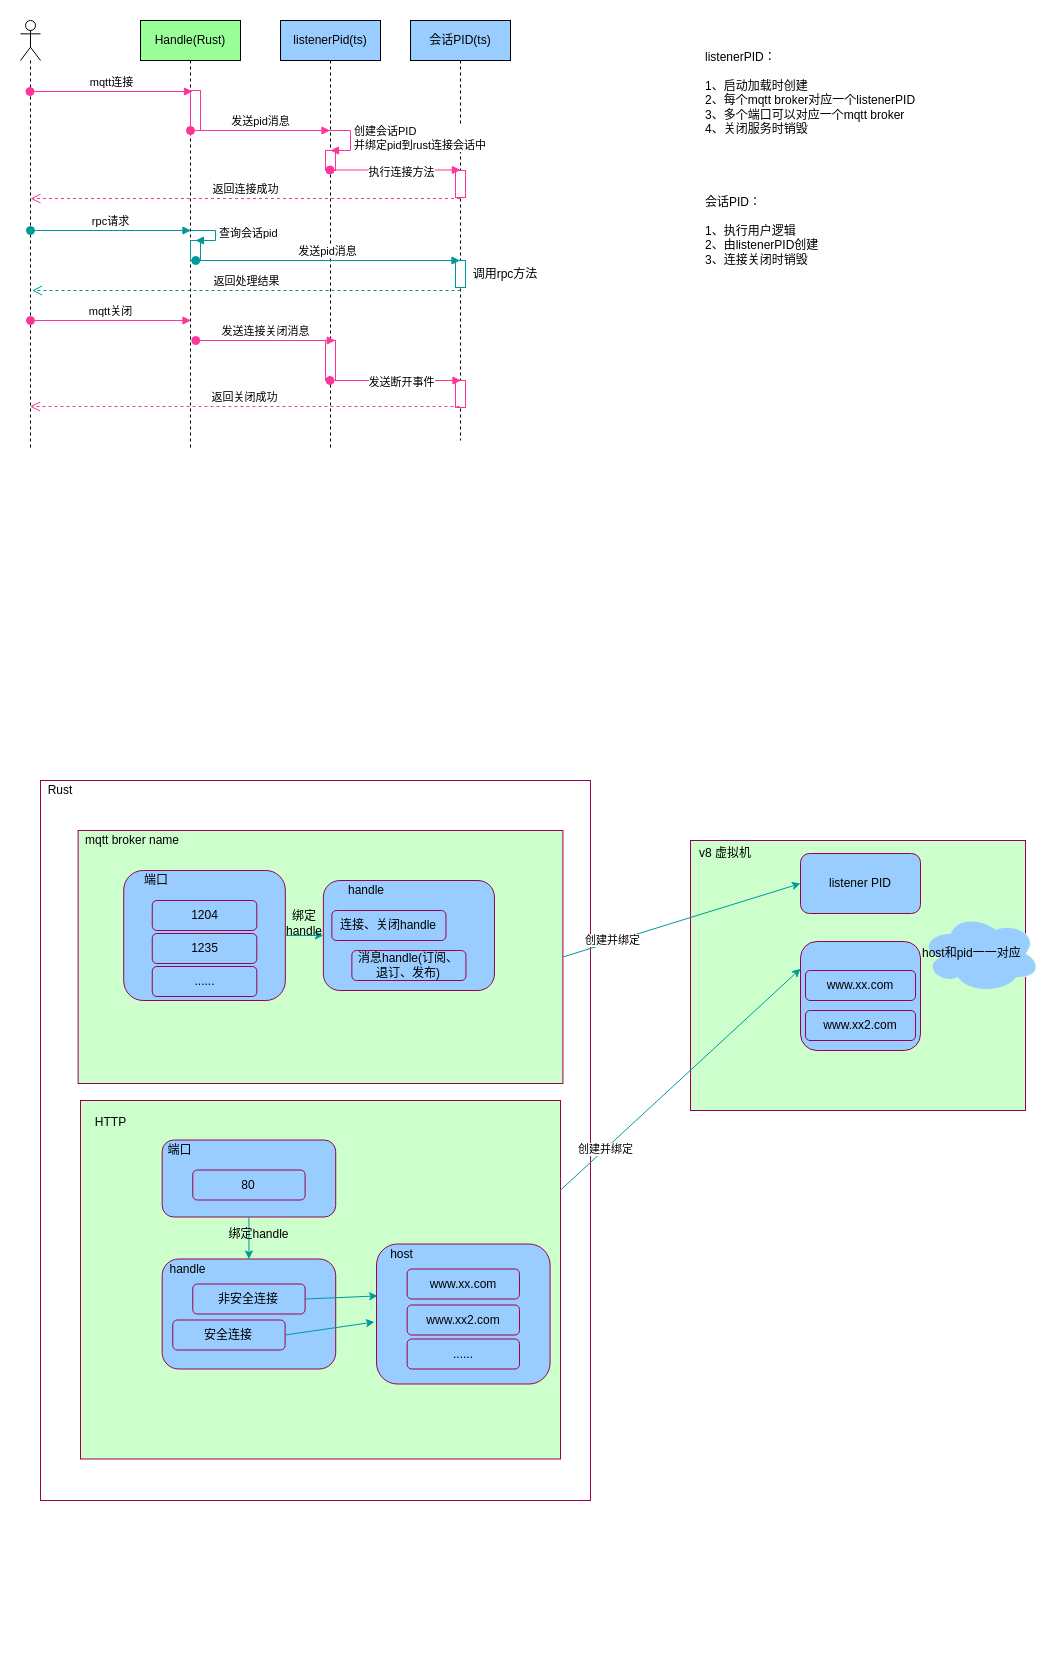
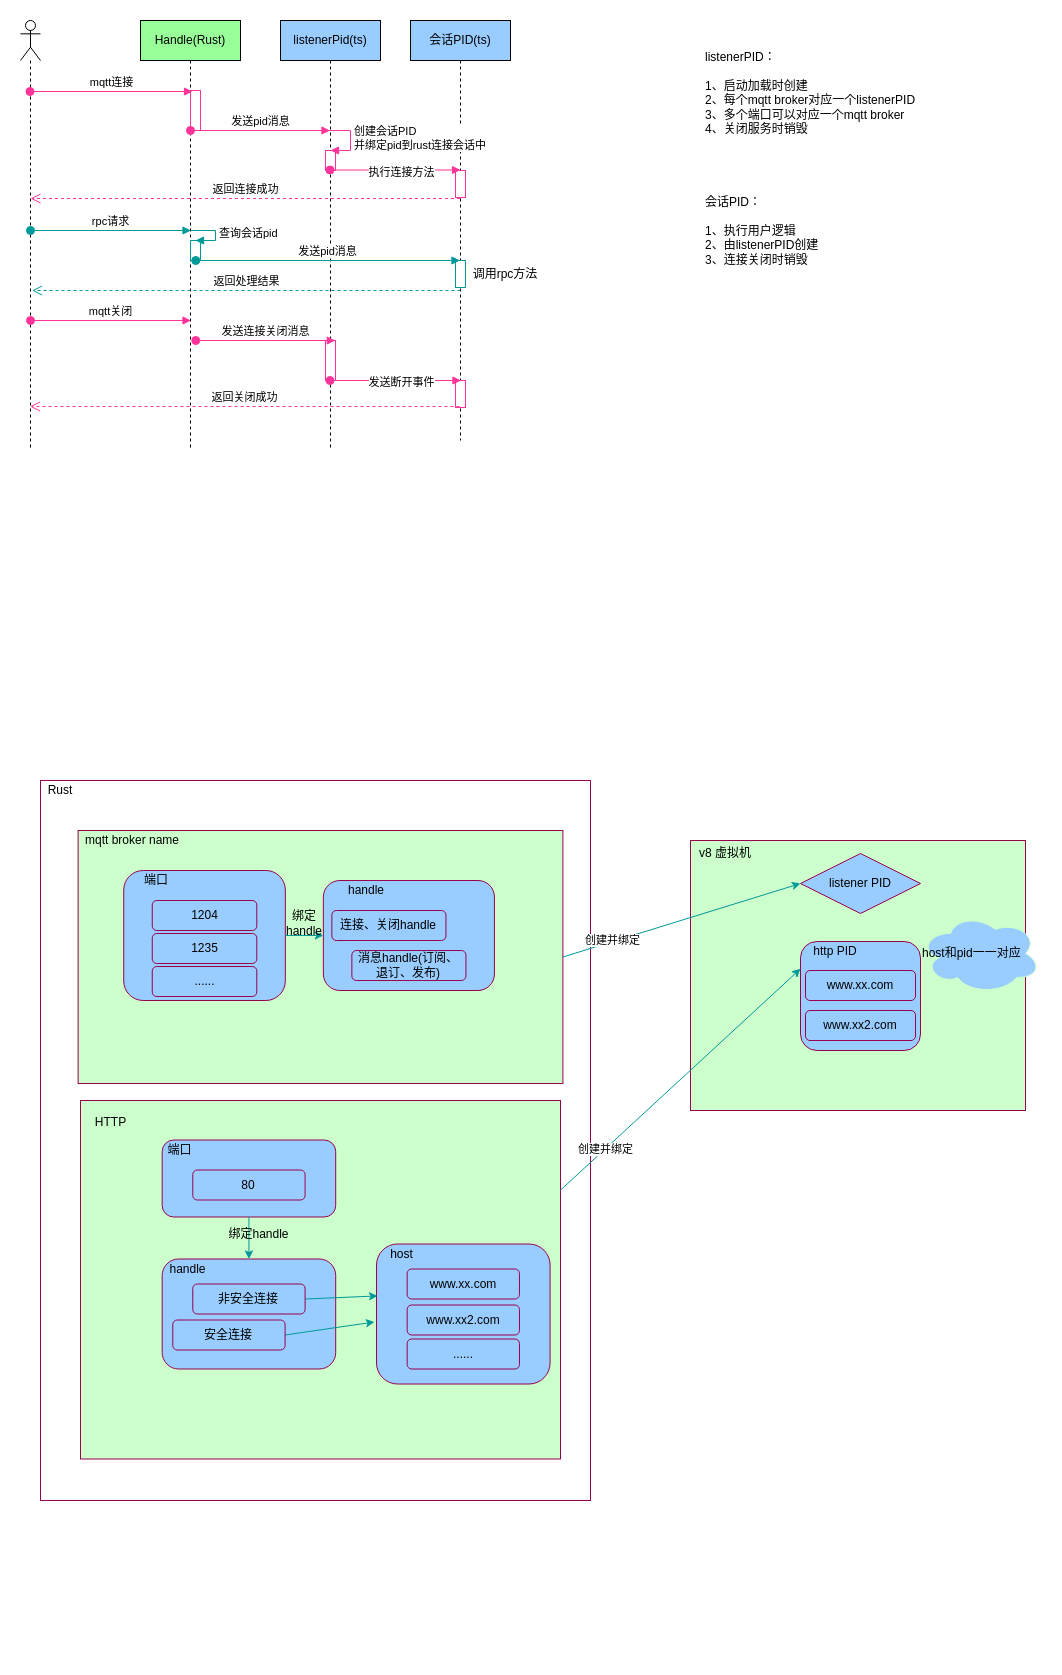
node "listener PID": shape rounded rectangle -> diamond
node "http PID": added
